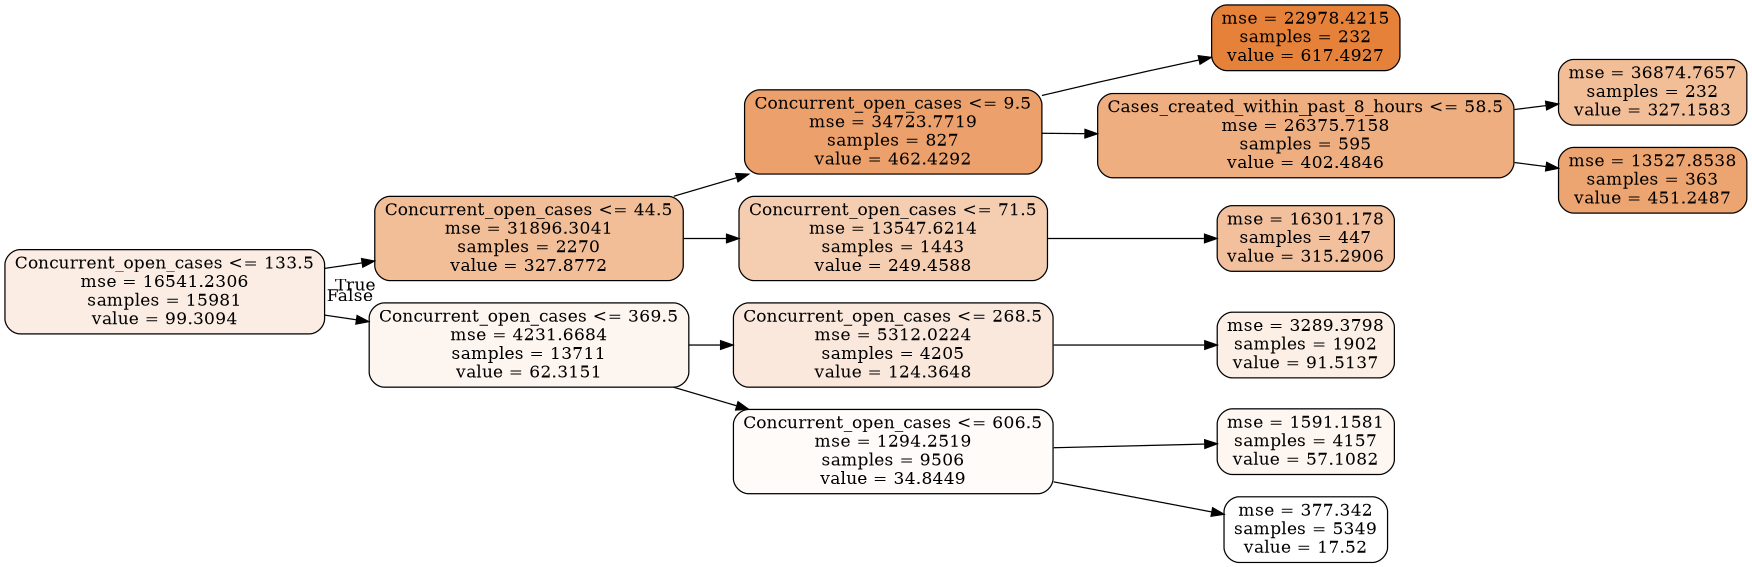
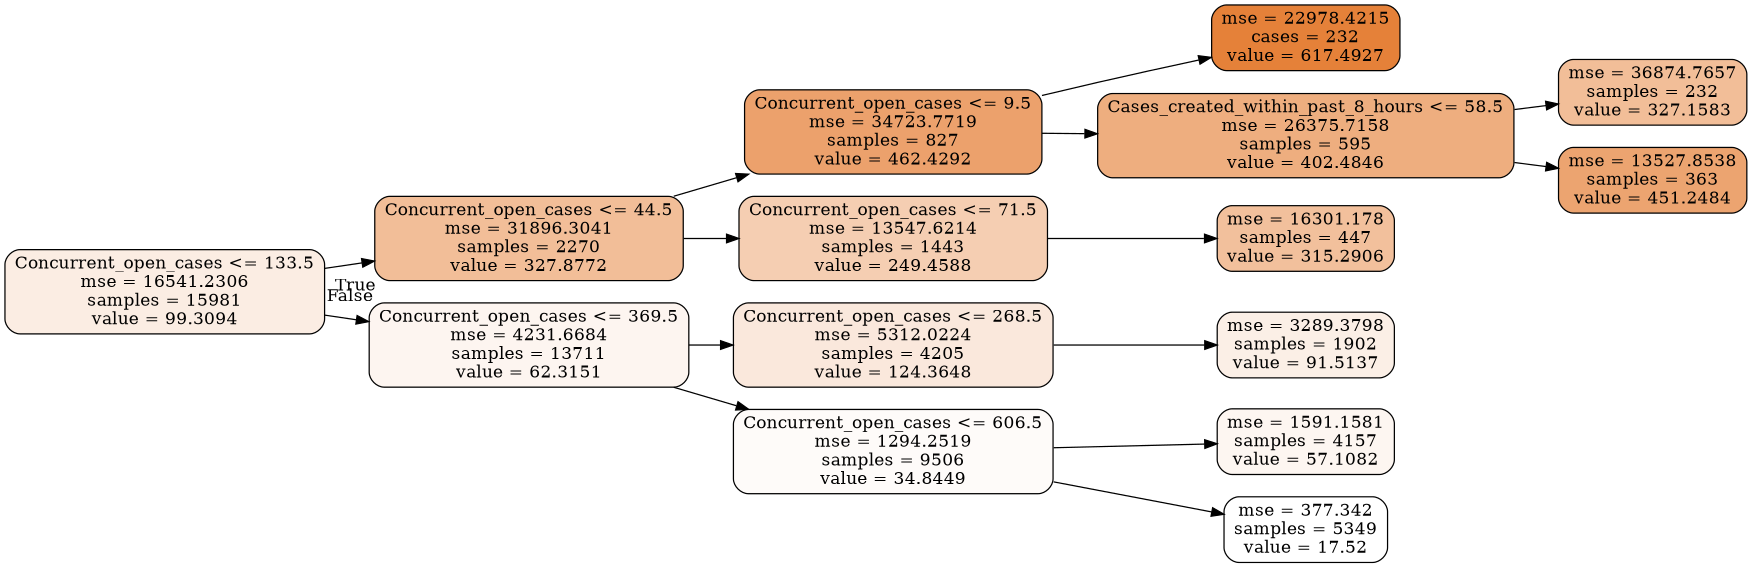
node "mse = 22978.4215 samples = 232 value = 617.4927": label "mse = 22978.4215 samples = 232 value = 617.4927" -> "mse = 22978.4215 cases = 232 value = 617.4927"
node "mse = 13527.8538 samples = 363 value = 451.2487": label "mse = 13527.8538 samples = 363 value = 451.2487" -> "mse = 13527.8538 samples = 363 value = 451.2484"
